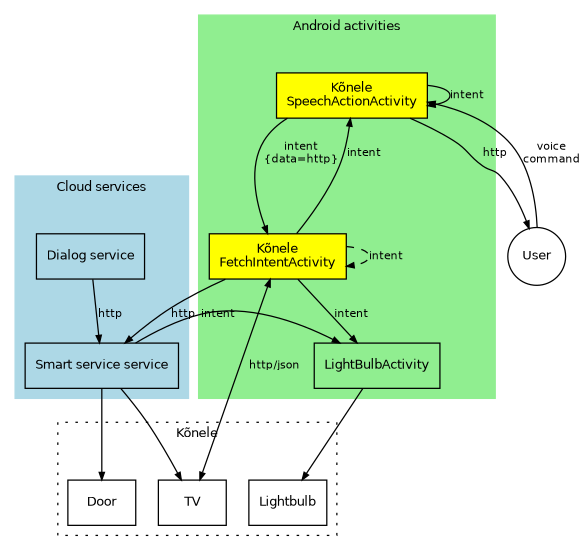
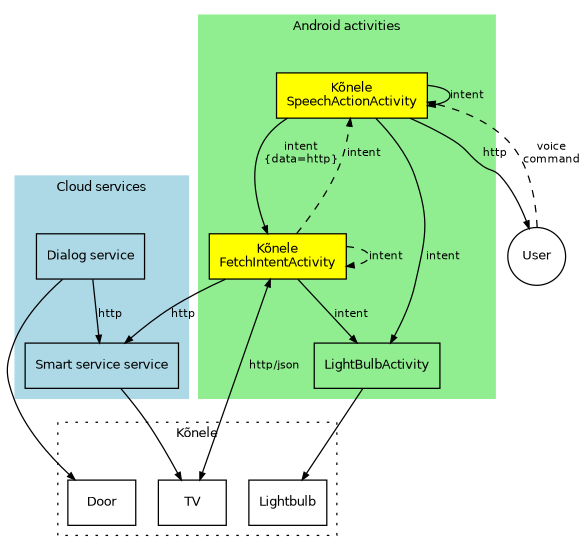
edge "User" -> "Kõnele SpeechActionActivity": style solid -> dashed
edge "Kõnele FetchIntentActivity" -> "Kõnele SpeechActionActivity": style solid -> dashed
edge "Smart service service" -> "LightBulbActivity": now "Kõnele SpeechActionActivity" -> "LightBulbActivity"
edge "Smart service service" -> "Door": now "Dialog service" -> "Door"
